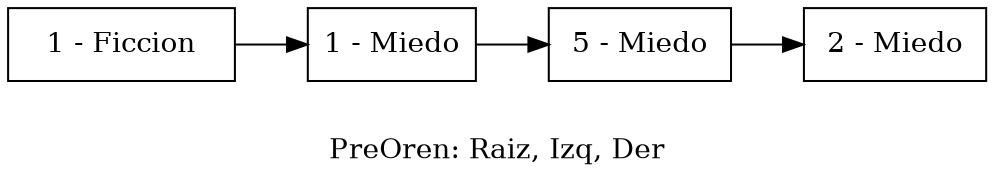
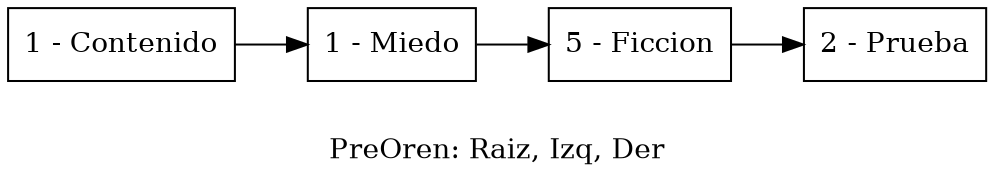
node "1 - Ficcion": label "1 - Ficcion" -> "1 - Contenido"
node "5 - Miedo": label "5 - Miedo" -> "5 - Ficcion"
node "2 - Miedo": label "2 - Miedo" -> "2 - Prueba"
